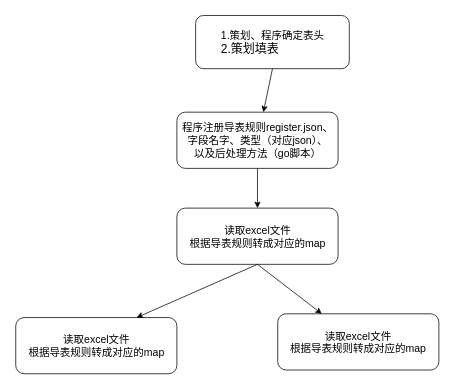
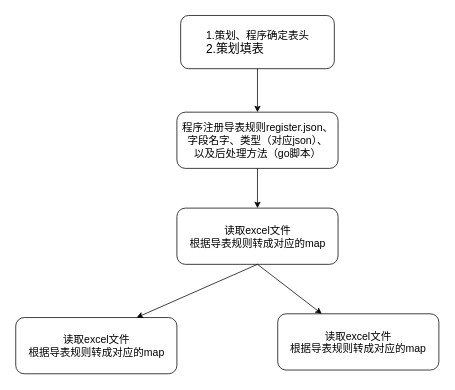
node "1.策划、程序确定表头 2.策划填表": moved (273, 42) -> (258, 42)
